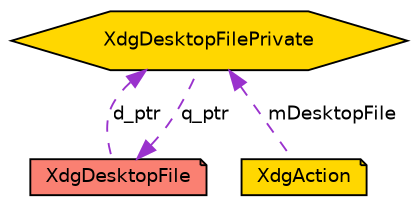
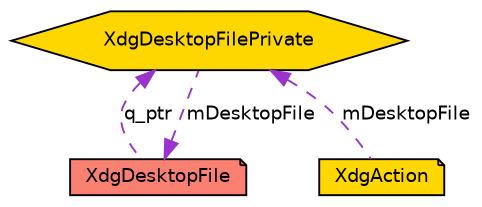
edge "XdgDesktopFile" -> "XdgDesktopFilePrivate": label "d_ptr" -> "q_ptr"
edge "XdgDesktopFilePrivate" -> "XdgDesktopFile": label "q_ptr" -> "mDesktopFile"
